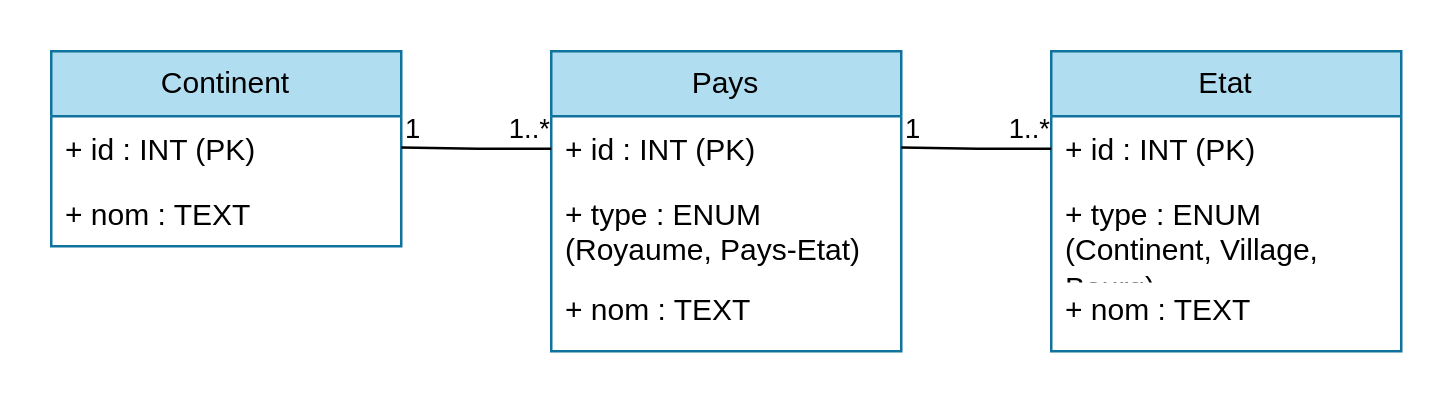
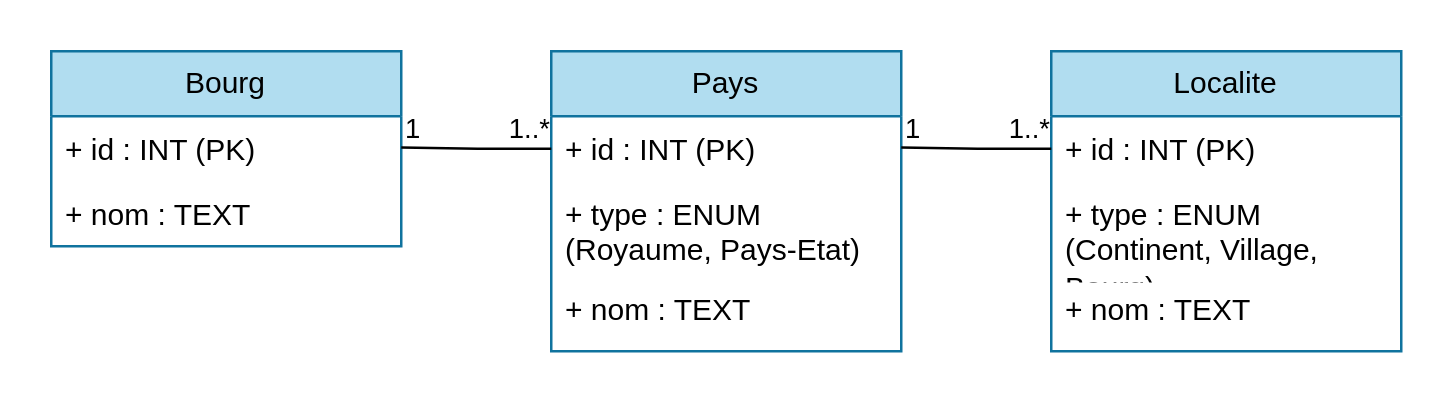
node "Continent": label "Continent" -> "Bourg"
node "Etat": label "Etat" -> "Localite"
